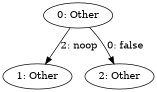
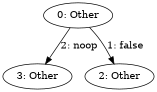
edge "0: Other" -> "2: Other": label "0: false" -> "1: false"
node "1: Other": label "1: Other" -> "3: Other"
